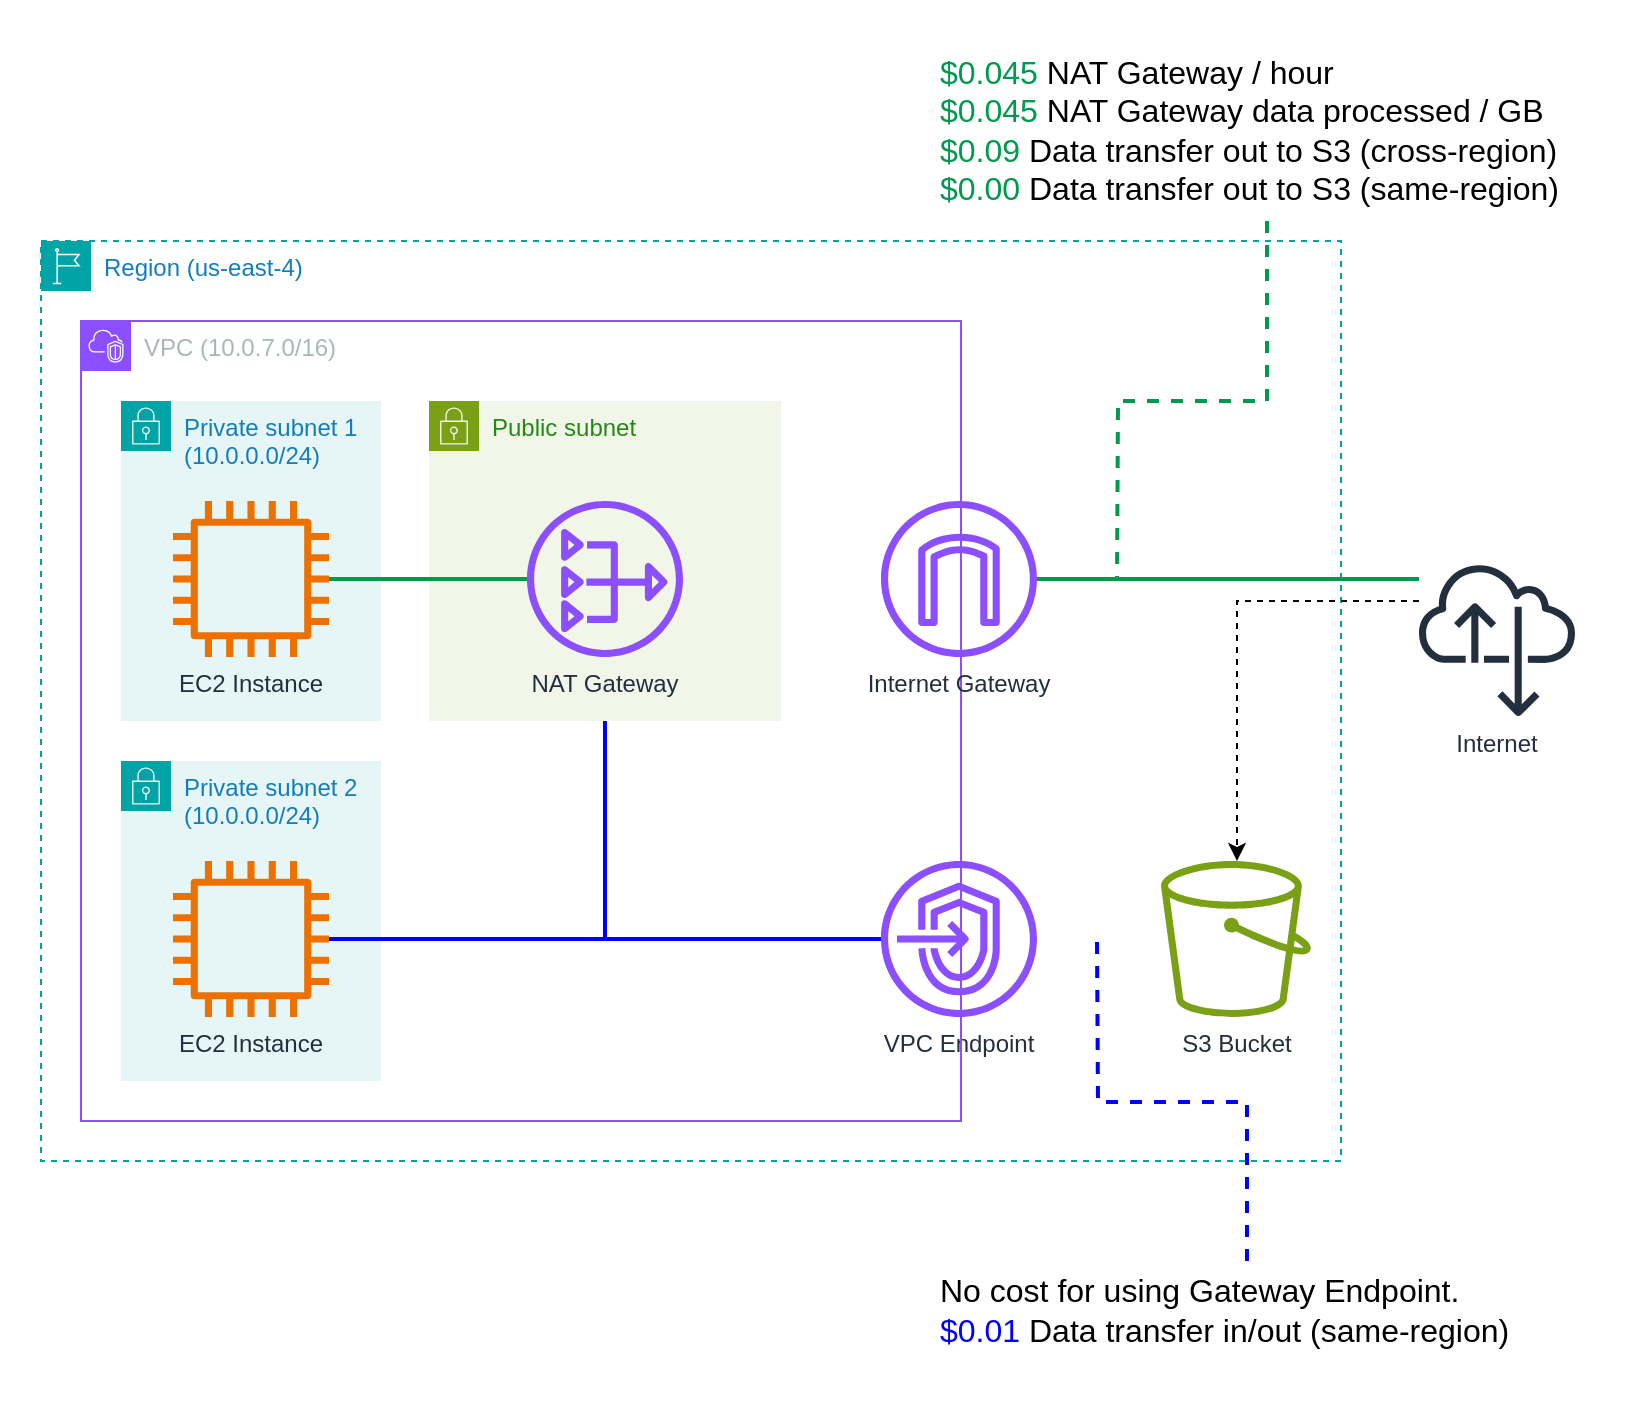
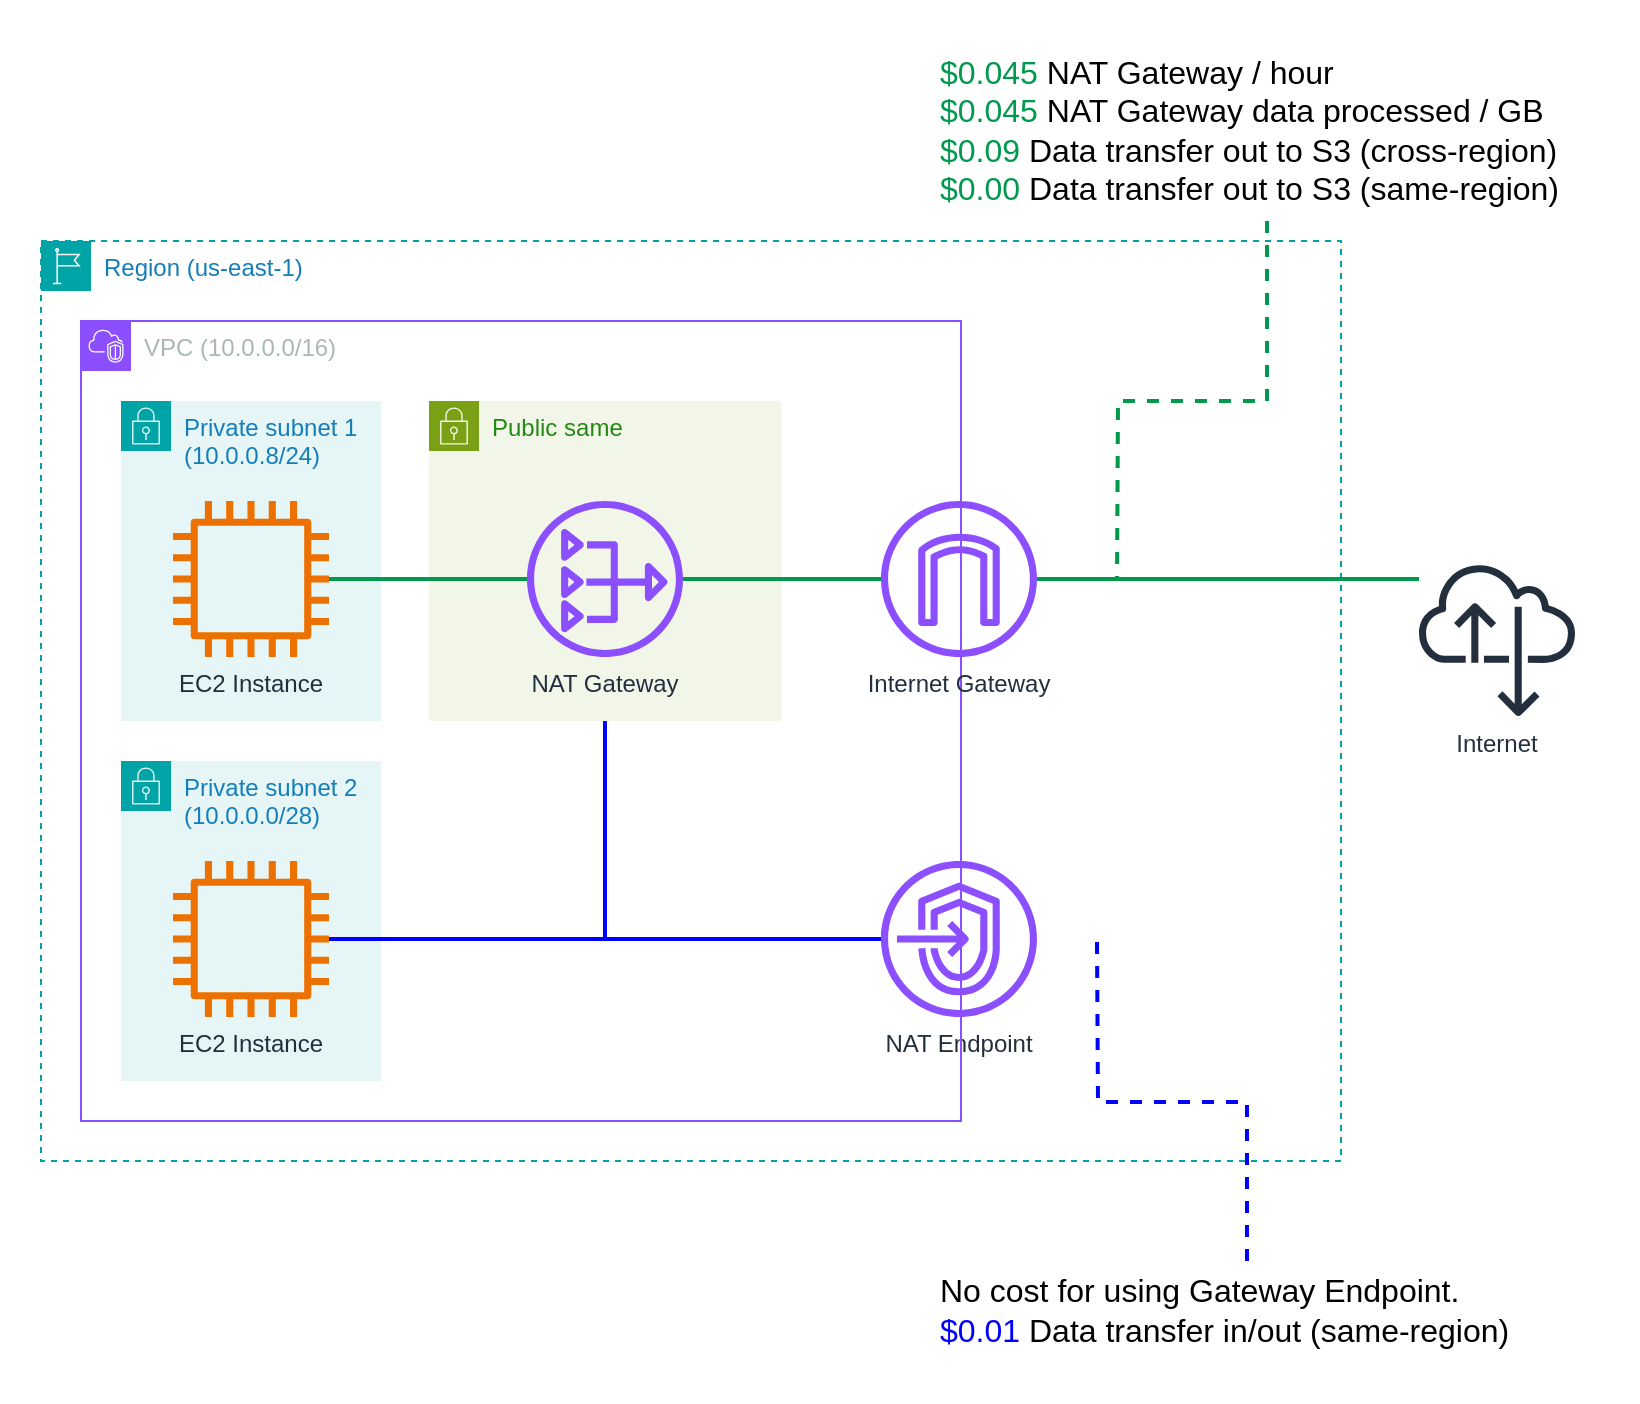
node "Region (us-east-4)": label "Region (us-east-4)" -> "Region (us-east-1)"
node "VPC (10.0.7.0/16)": label "VPC (10.0.7.0/16)" -> "VPC (10.0.0.0/16)"
node "Public subnet": label "Public subnet" -> "Public same"
node "Private subnet 1 (10.0.0.0/24)": label "Private subnet 1 (10.0.0.0/24)" -> "Private subnet 1 (10.0.0.8/24)"
edge "NAT Gateway" -- "Internet Gateway": added
edge "Internet" -> "S3 Bucket": removed
node "Private subnet 2 (10.0.0.0/24)": label "Private subnet 2 (10.0.0.0/24)" -> "Private subnet 2 (10.0.0.0/28)"
node "S3 Bucket": removed
node "VPC Endpoint": label "VPC Endpoint" -> "NAT Endpoint"
